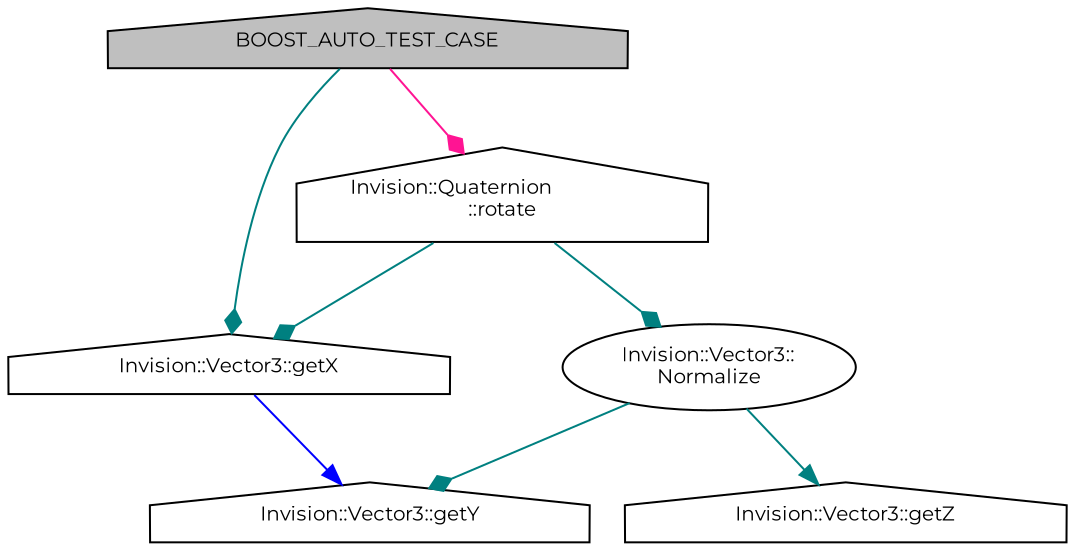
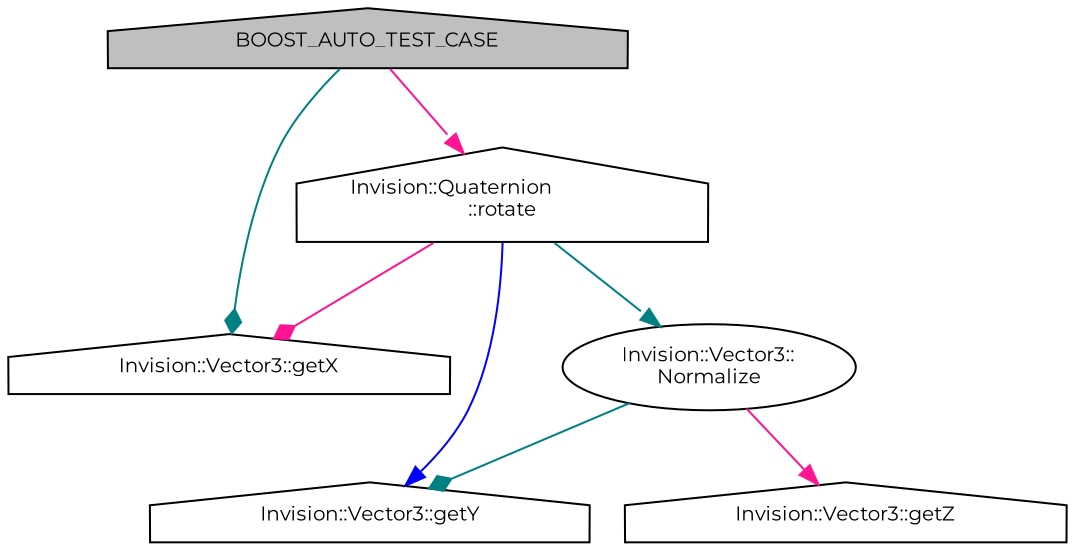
edge "BOOST_AUTO_TEST_CASE" -> "Invision::Quaternion ::rotate": arrowhead diamond -> normal
edge "Invision::Quaternion ::rotate" -> "Invision::Vector3:: Normalize": arrowhead diamond -> normal
edge "Invision::Quaternion ::rotate" -> "Invision::Vector3::getX": color teal -> deeppink
edge "Invision::Vector3::getX" -> "Invision::Vector3::getY": now "Invision::Quaternion ::rotate" -> "Invision::Vector3::getY"
edge "Invision::Vector3:: Normalize" -> "Invision::Vector3::getZ": color teal -> deeppink
